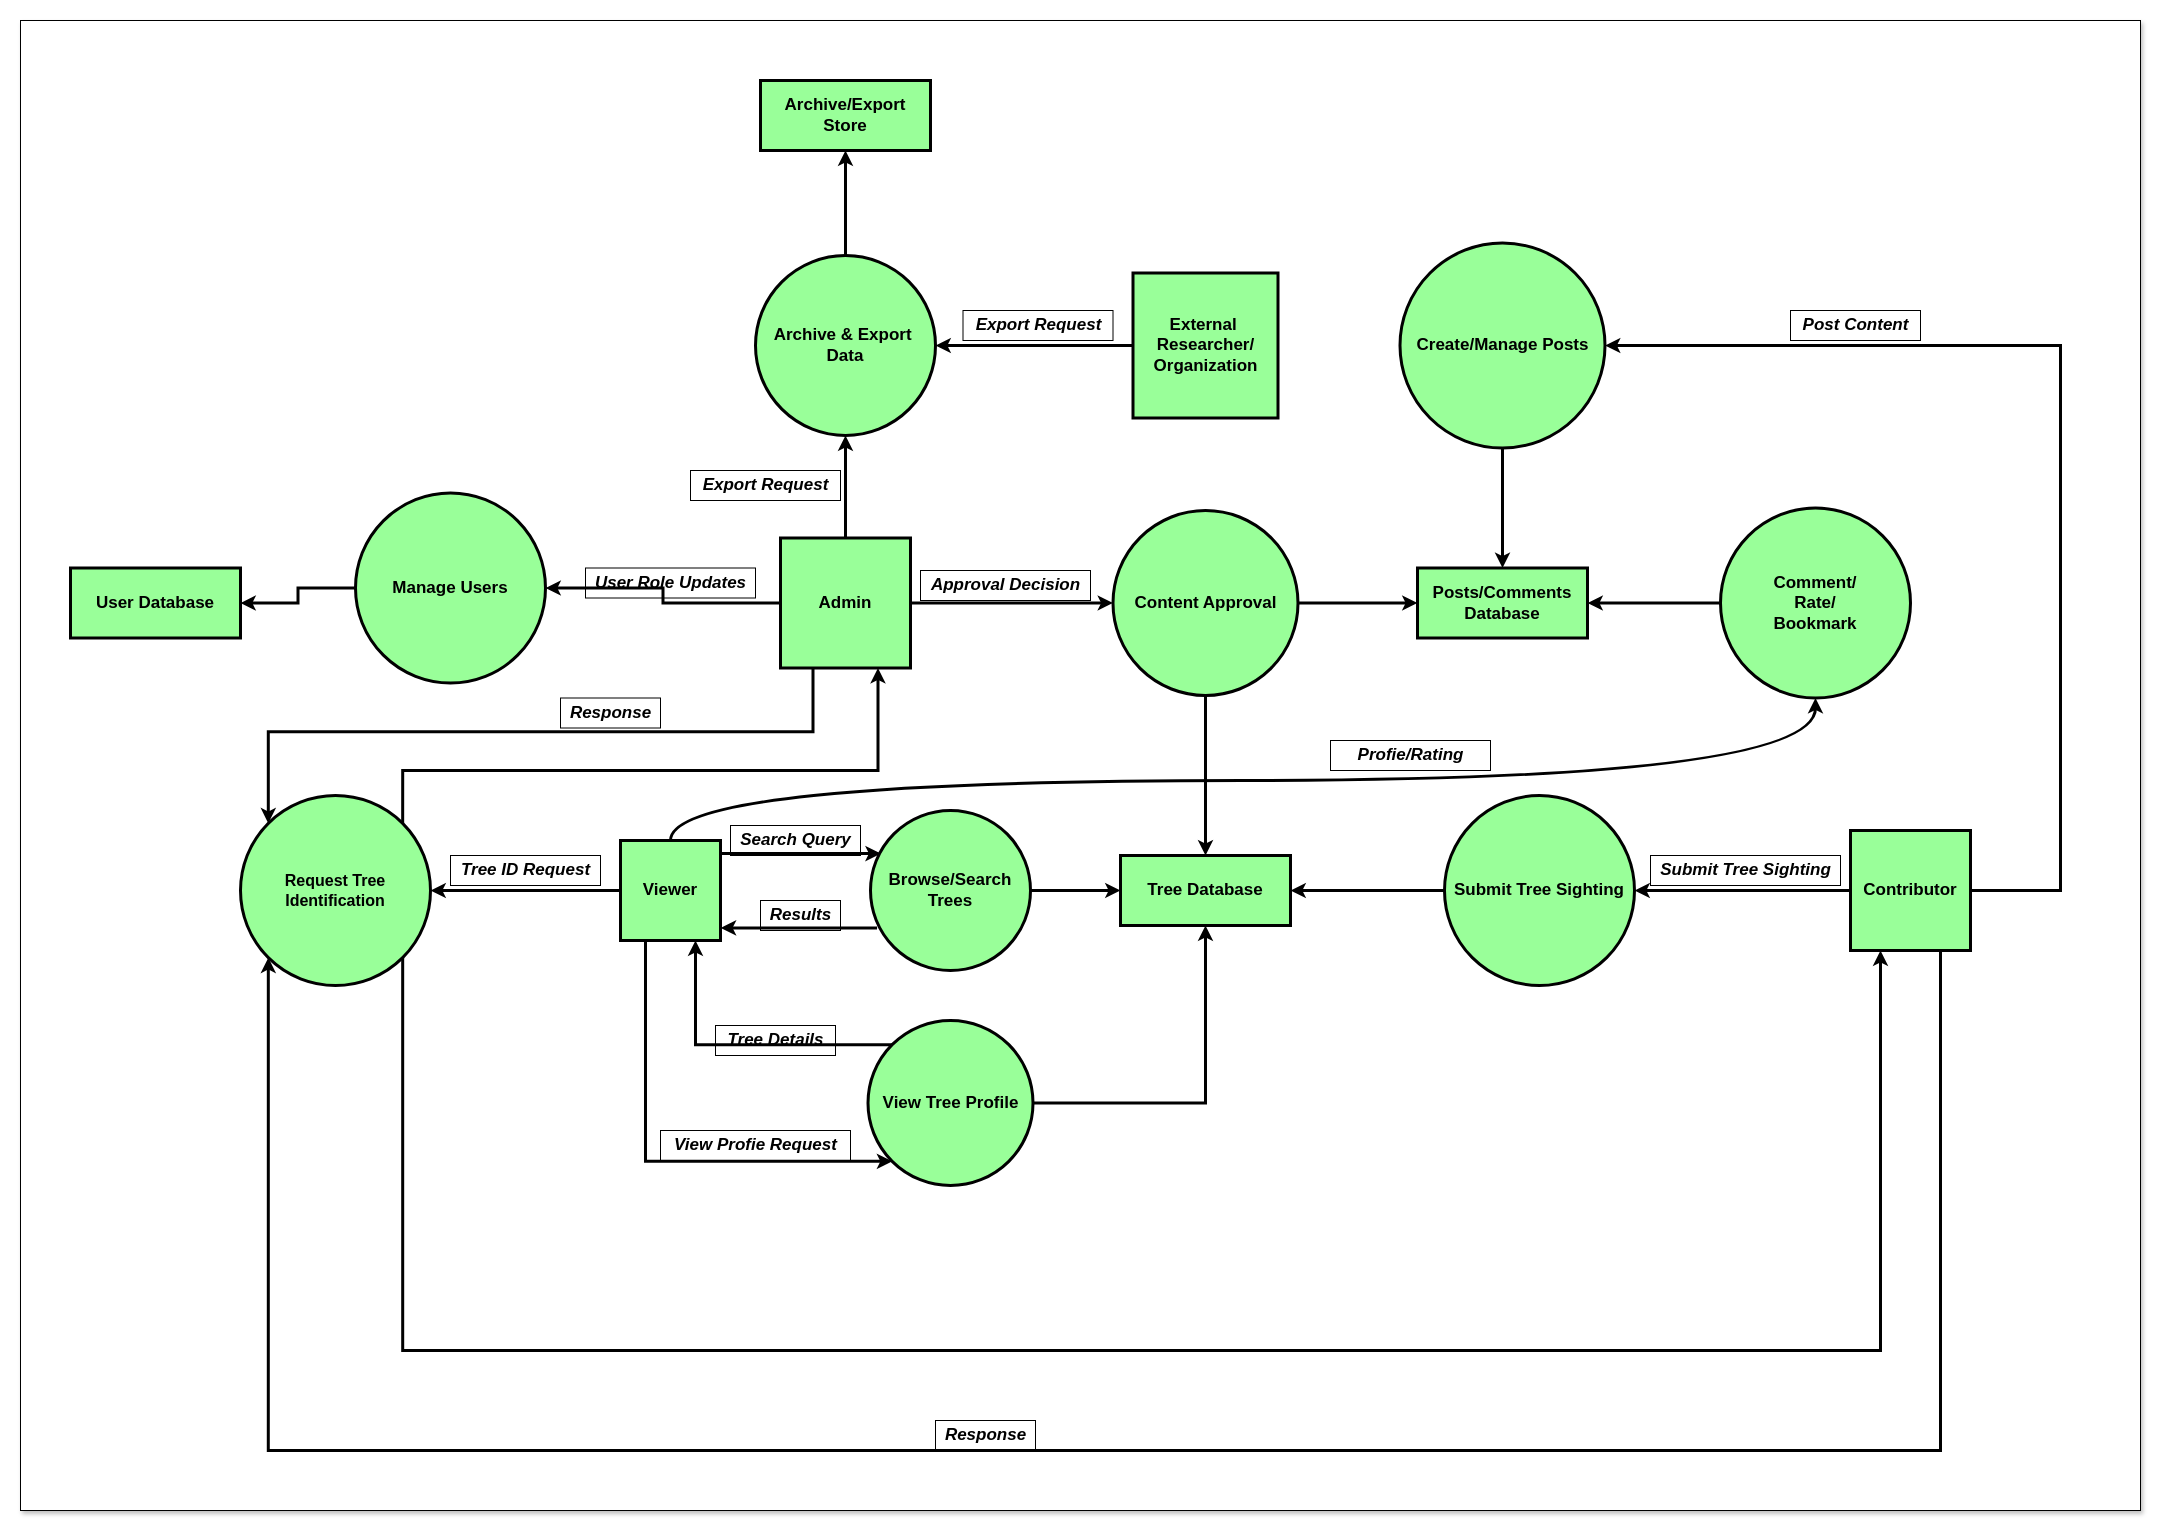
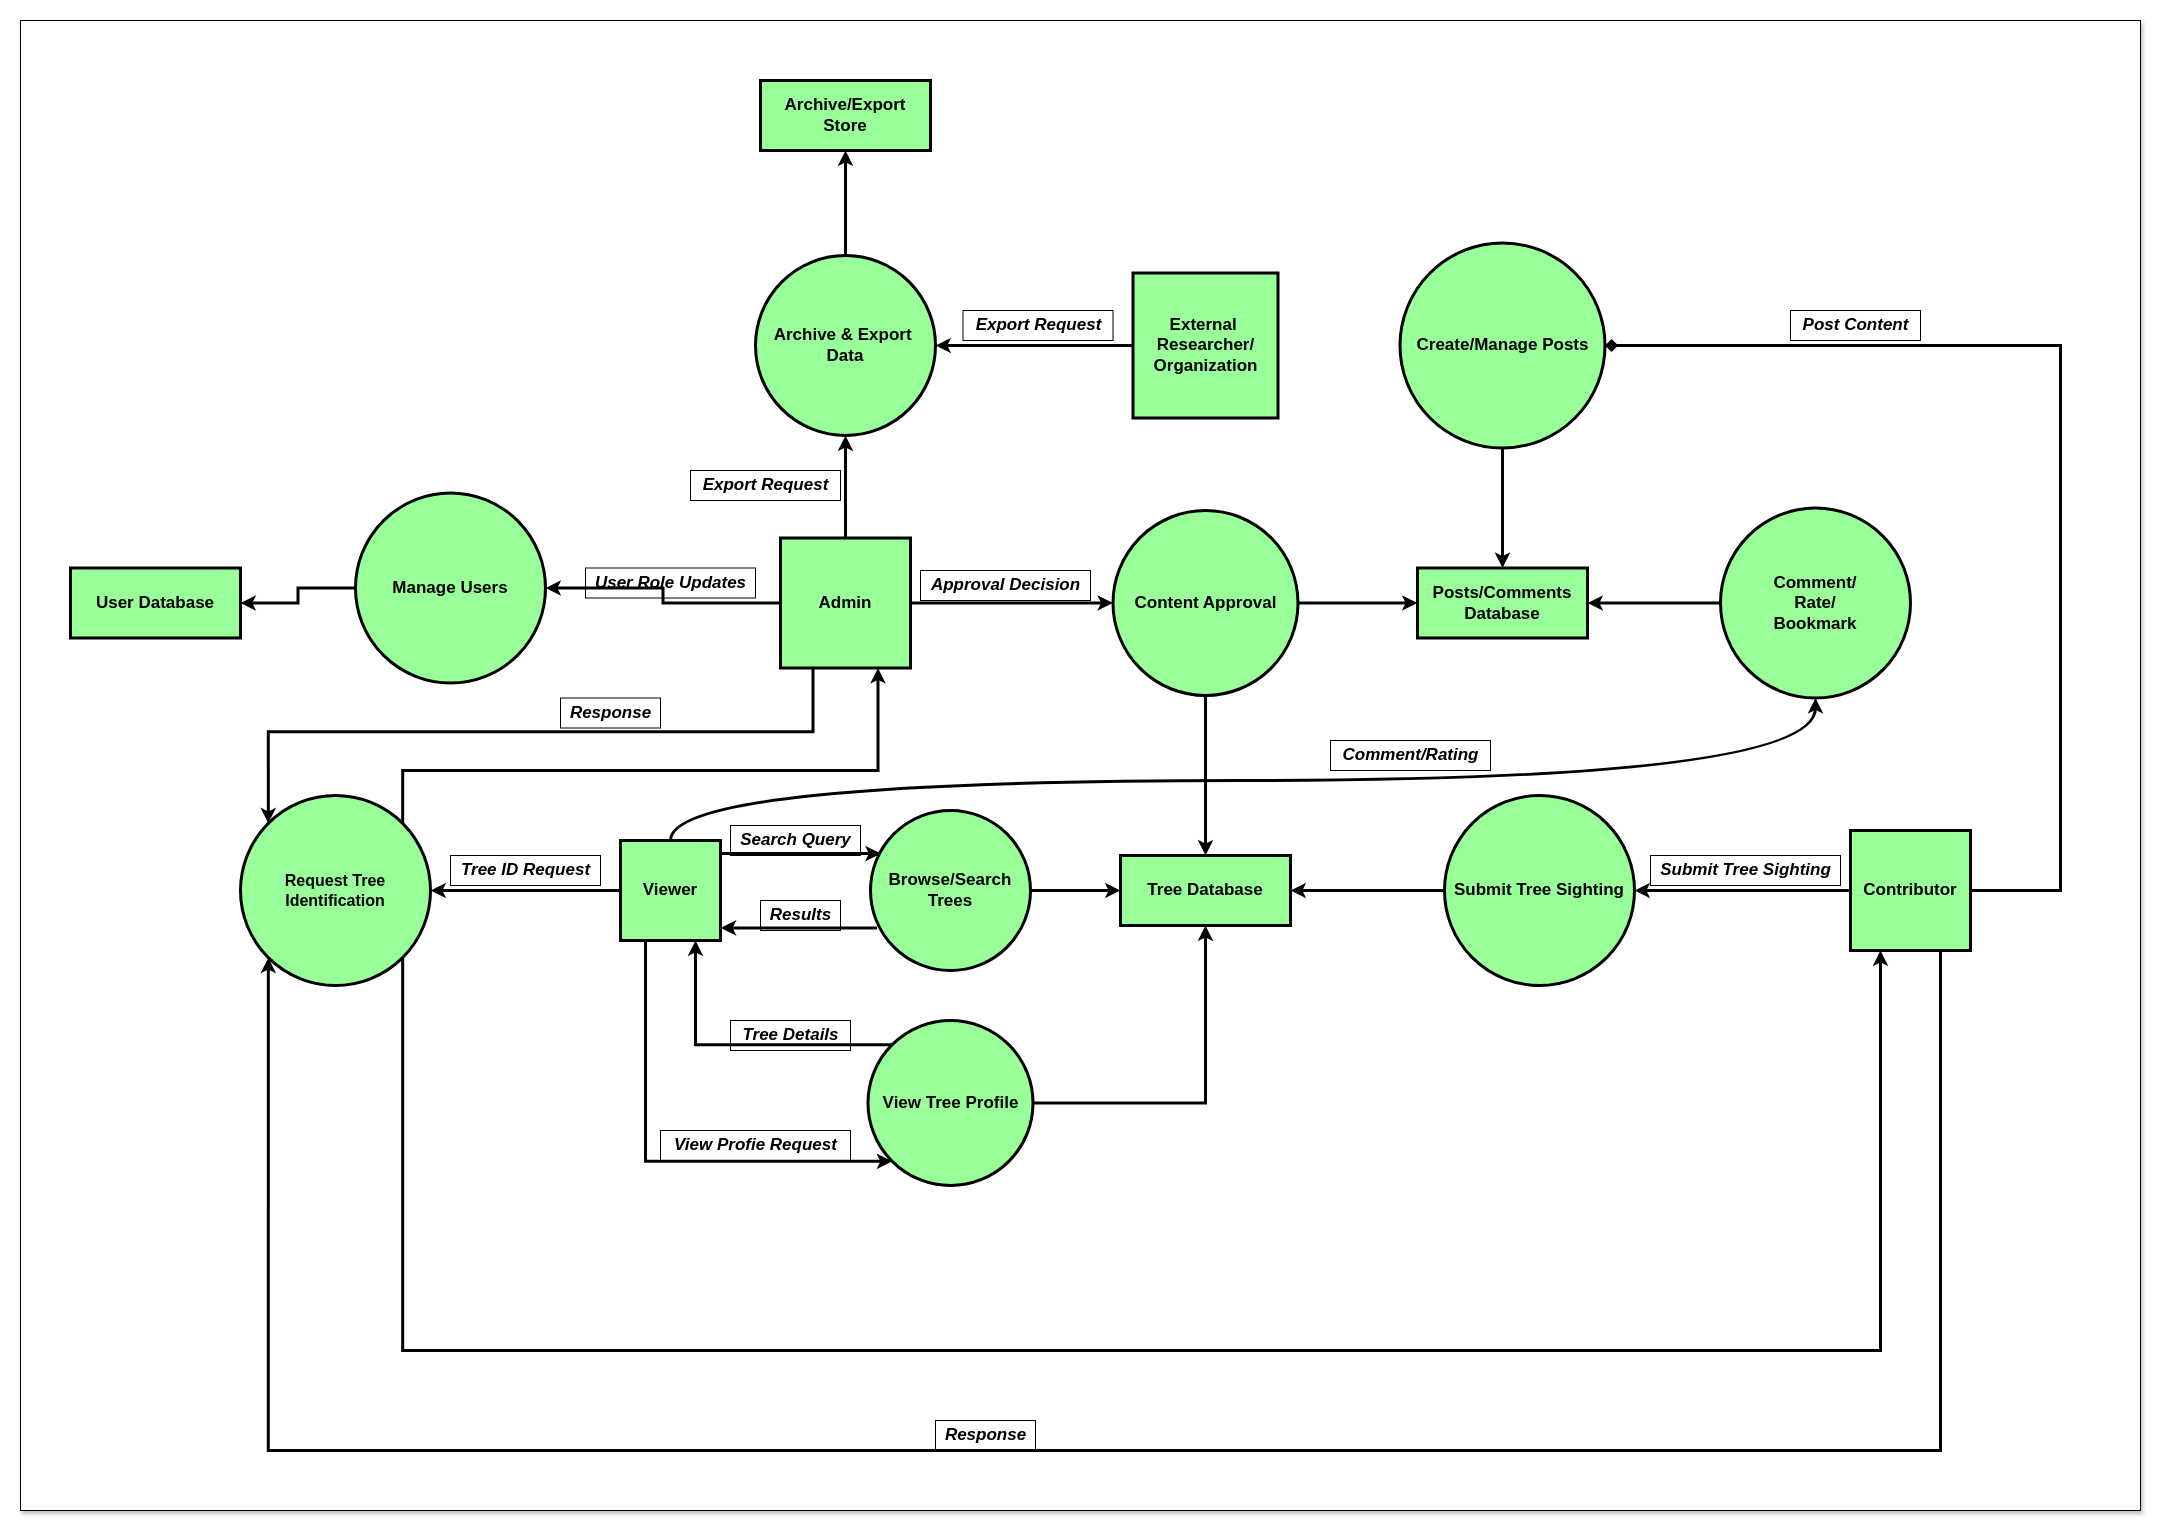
edge "Contributor" -> "Create/Manage Posts": arrowhead classic -> diamond
node "Profie/Rating": label "Profie/Rating" -> "Comment/Rating"
node "Tree Details": moved (776, 1041) -> (791, 1036)
